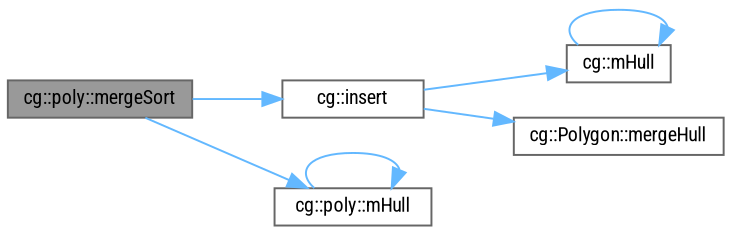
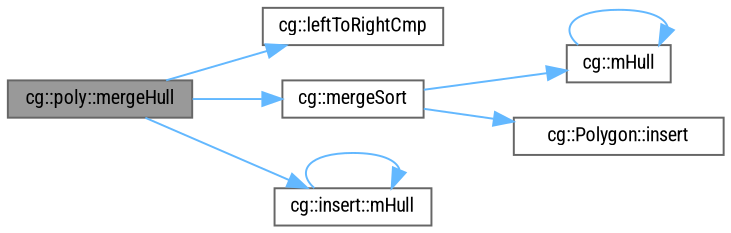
node "cg::leftToRightCmp": added
node "cg::poly::mergeSort": label "cg::poly::mergeSort" -> "cg::poly::mergeHull"
node "cg::insert": label "cg::insert" -> "cg::mergeSort"
node "cg::Polygon::mergeHull": label "cg::Polygon::mergeHull" -> "cg::Polygon::insert"
node "cg::poly::mHull": label "cg::poly::mHull" -> "cg::insert::mHull"
